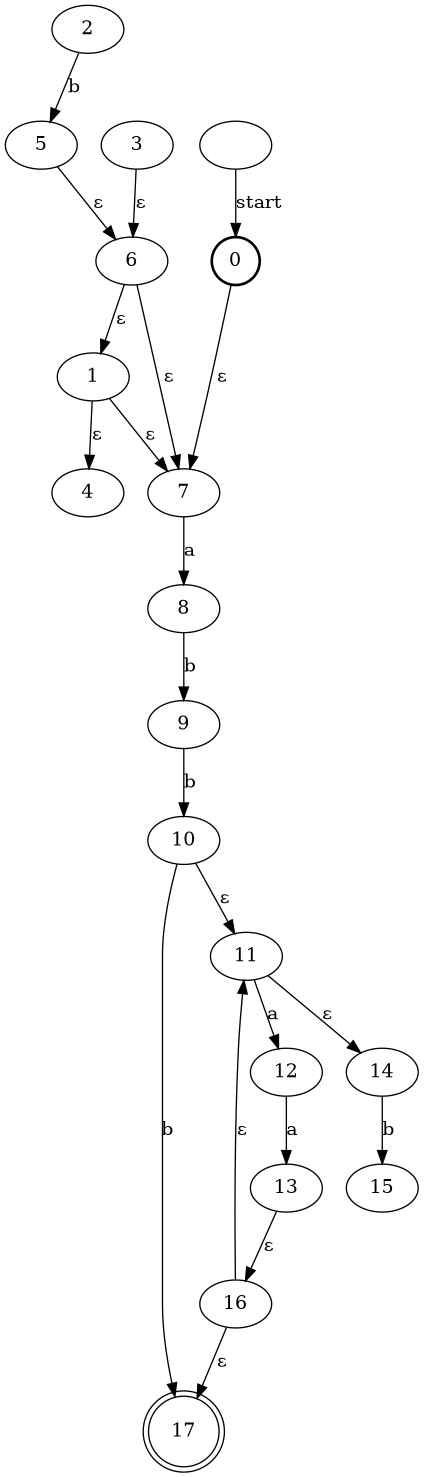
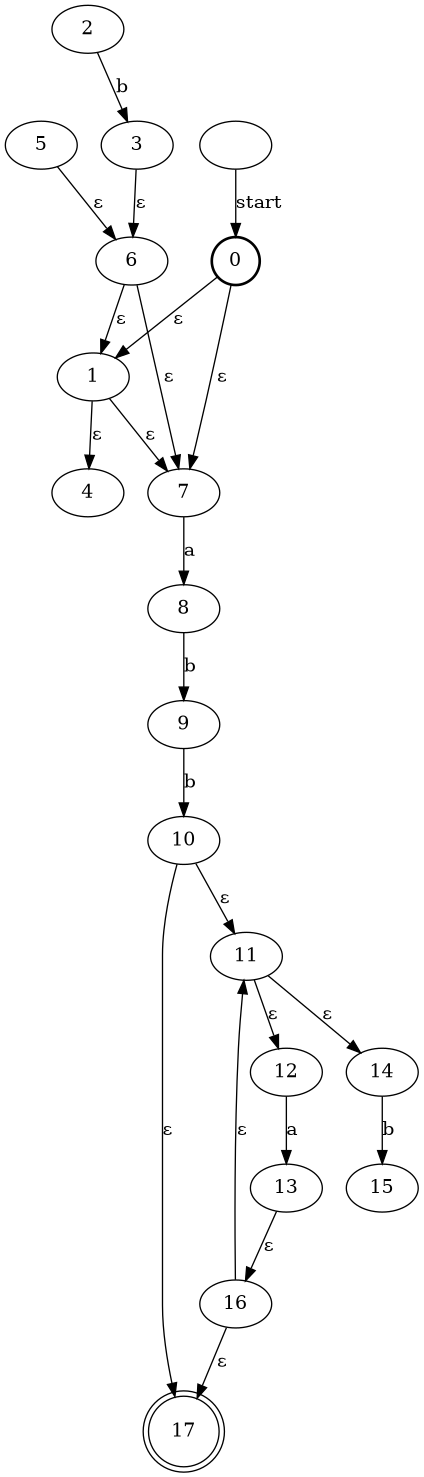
edge "2" -> "5": now "2" -> "3"
edge "0" -> "1": added, label "ε"
edge "11" -> "12": label "a" -> "ε"
edge "10" -> "17": label "b" -> "ε"
